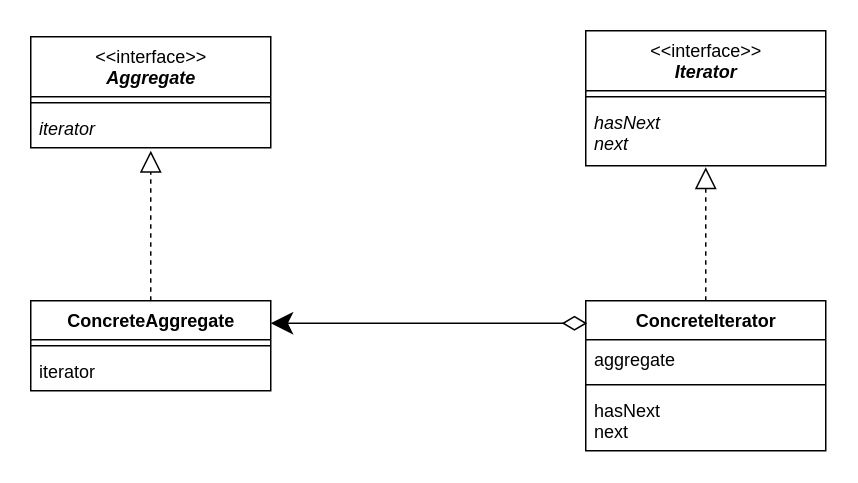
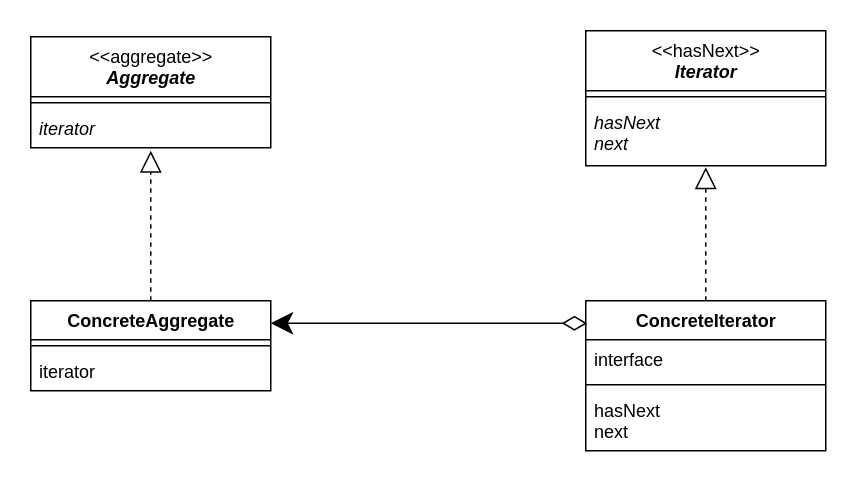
node "<<interface>> Iterator": label "<<interface>> Iterator" -> "<<hasNext>> Iterator"
node "<<interface>> Aggregate": label "<<interface>> Aggregate" -> "<<aggregate>> Aggregate"
node "aggregate": label "aggregate" -> "interface"
